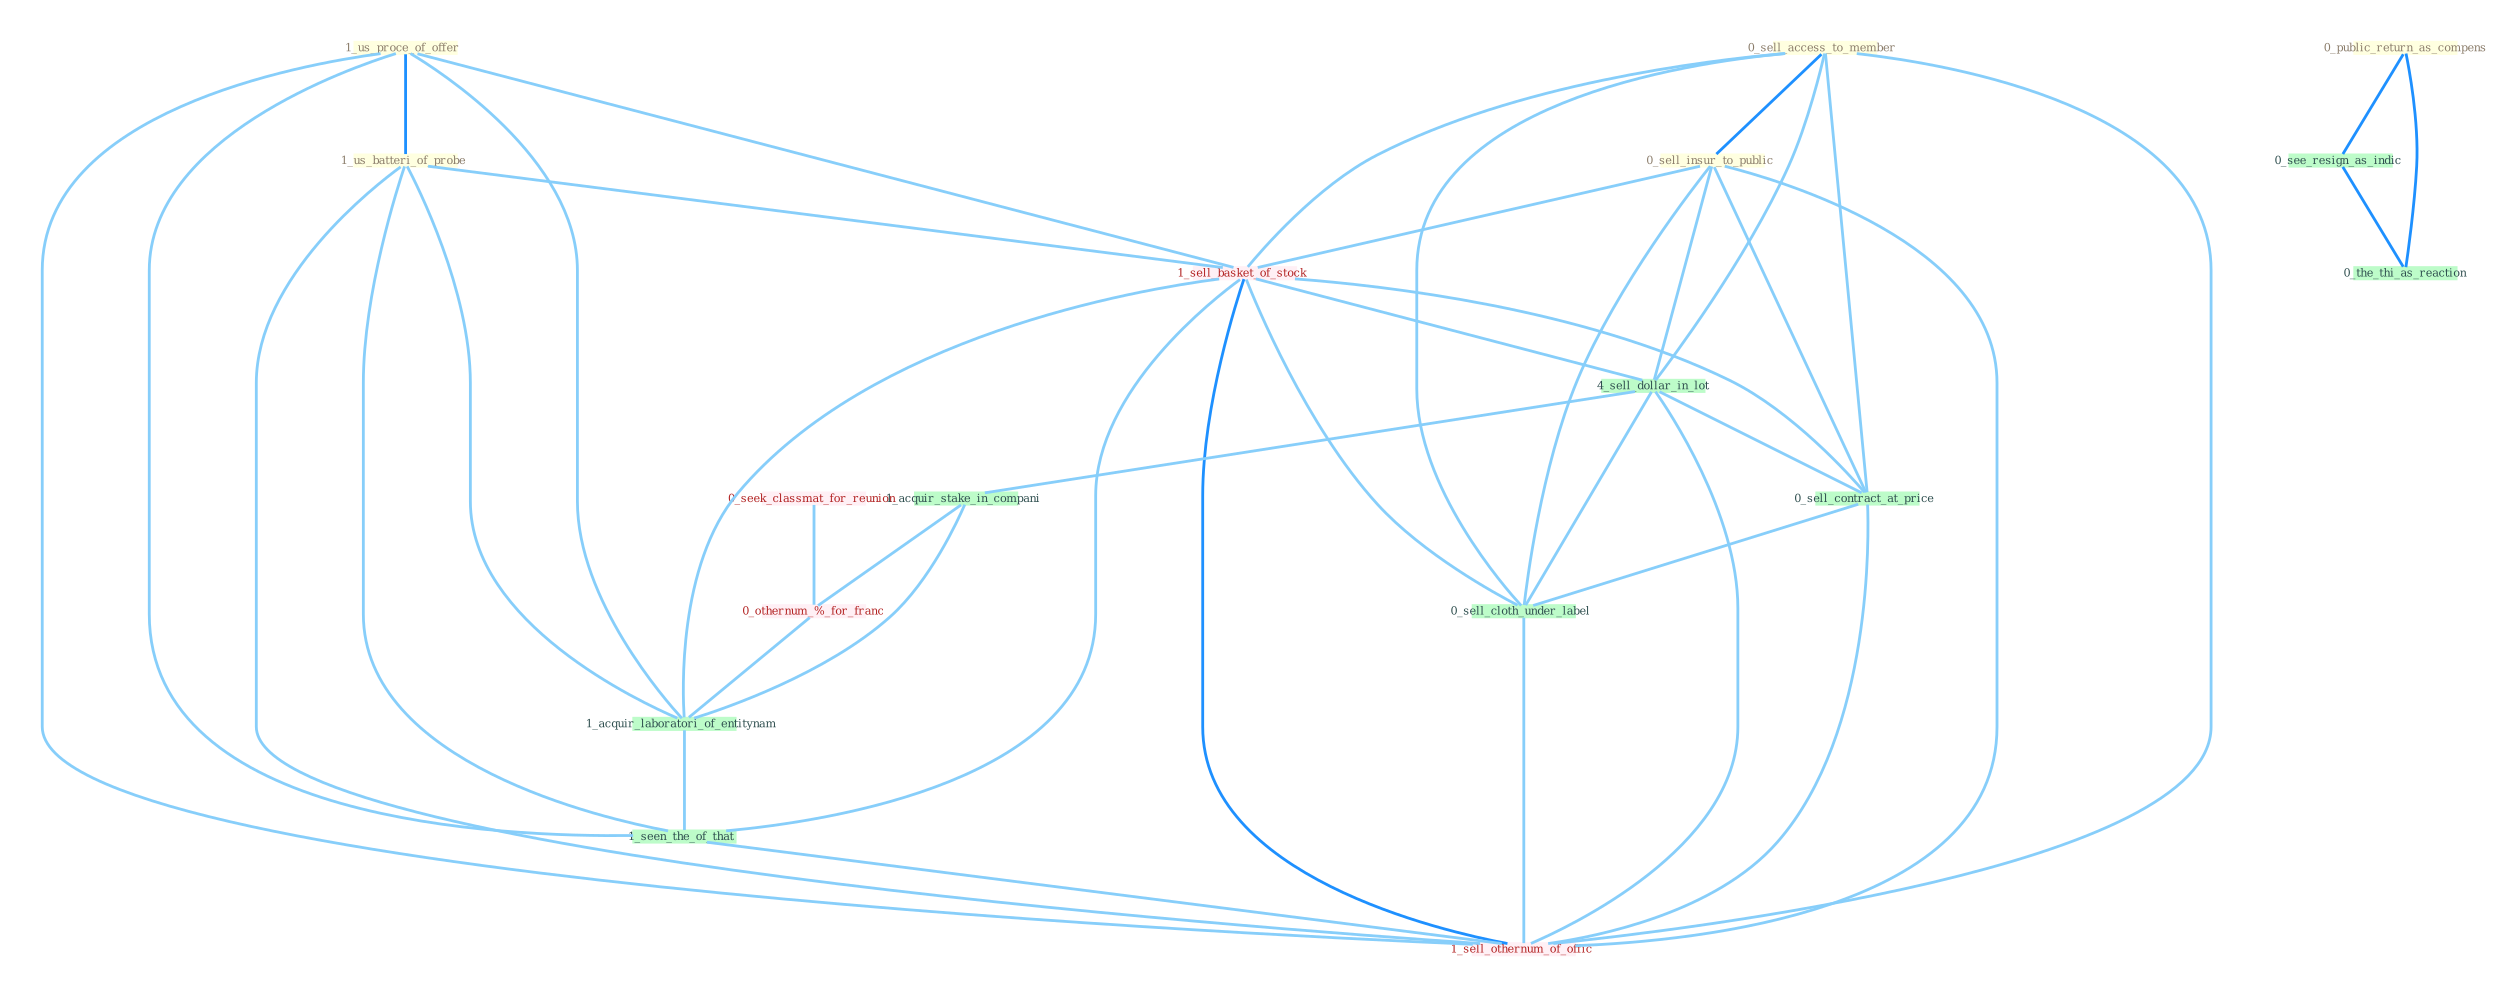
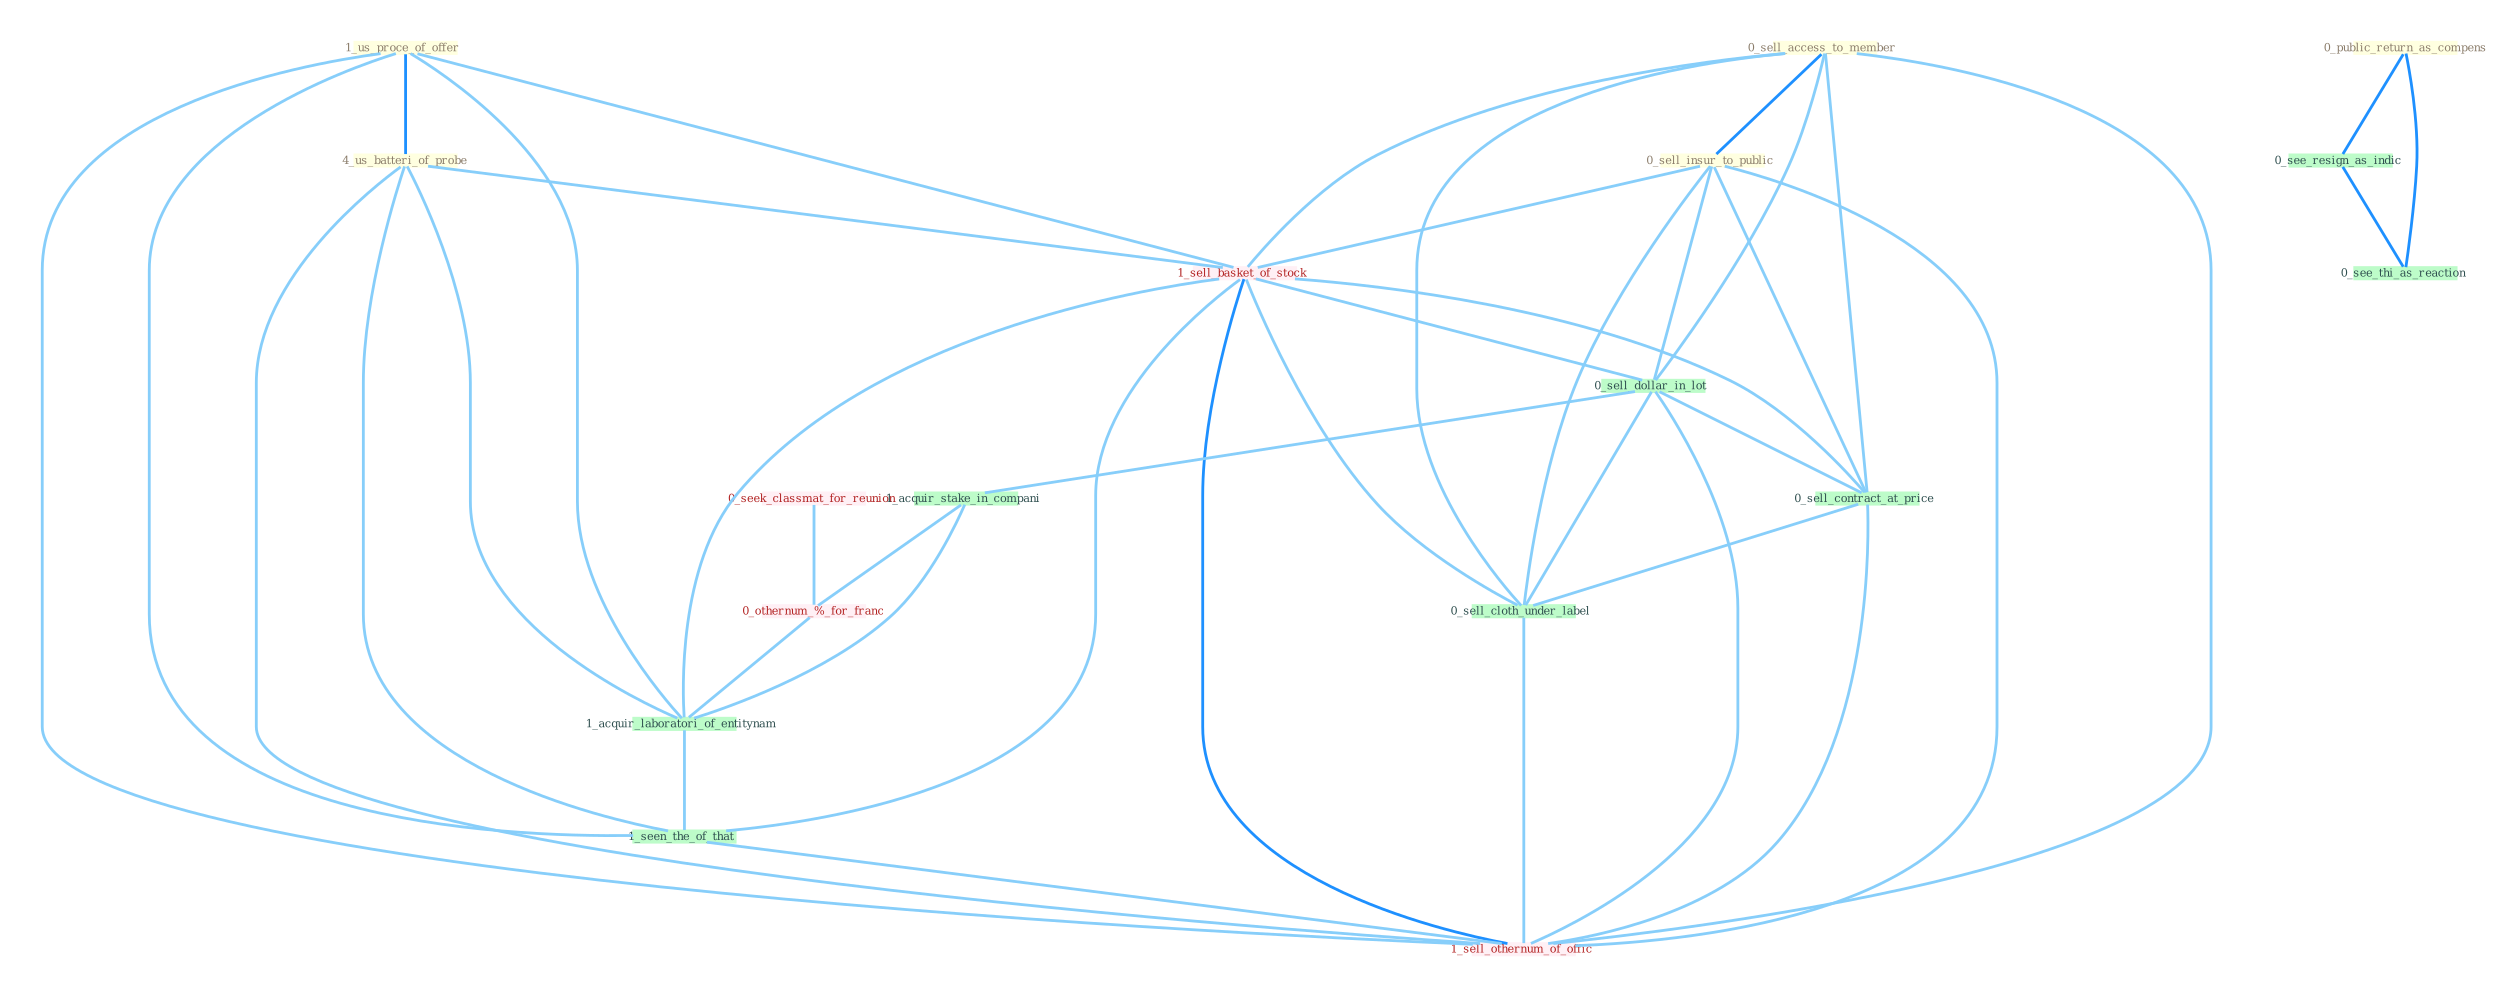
node "1_us_batteri_of_probe": label "1_us_batteri_of_probe" -> "4_us_batteri_of_probe"
node "0_the_thi_as_reaction": label "0_the_thi_as_reaction" -> "0_see_thi_as_reaction"
node "4_sell_dollar_in_lot": label "4_sell_dollar_in_lot" -> "0_sell_dollar_in_lot"
